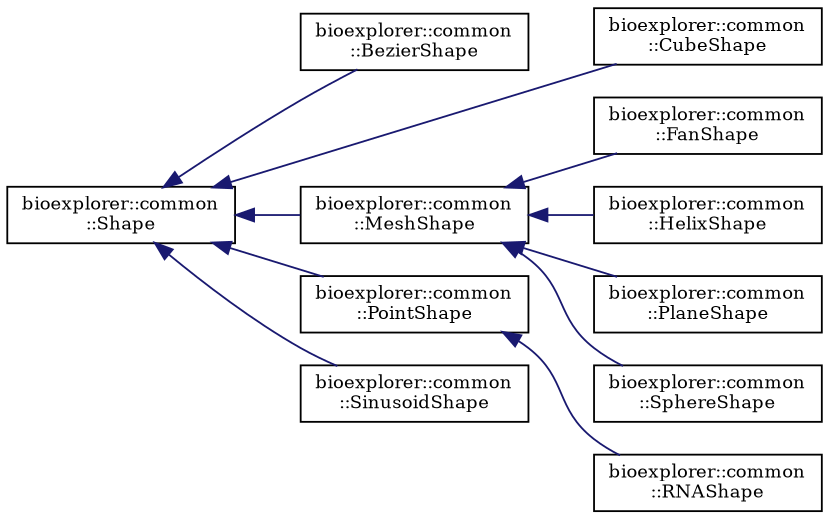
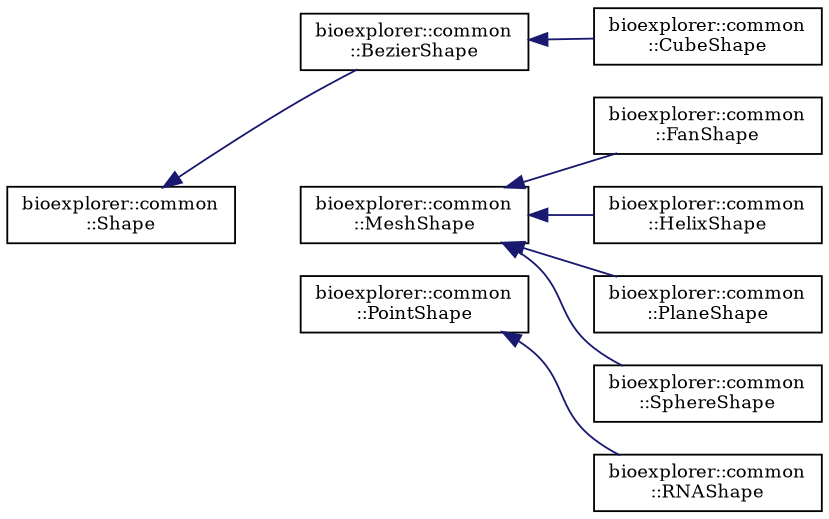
edge "bioexplorer::common ::CubeShape" -> "bioexplorer::common ::Shape": now "bioexplorer::common ::CubeShape" -> "bioexplorer::common ::BezierShape"
edge "bioexplorer::common ::MeshShape" -> "bioexplorer::common ::Shape": removed
edge "bioexplorer::common ::PointShape" -> "bioexplorer::common ::Shape": removed
node "bioexplorer::common ::SinusoidShape": removed
